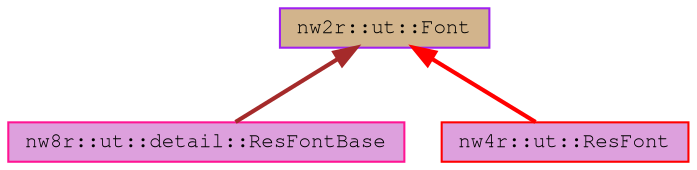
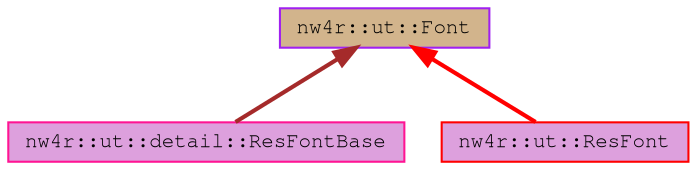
node "nw2r::ut::Font": label "nw2r::ut::Font" -> "nw4r::ut::Font"
node "nw8r::ut::detail::ResFontBase": label "nw8r::ut::detail::ResFontBase" -> "nw4r::ut::detail::ResFontBase"
